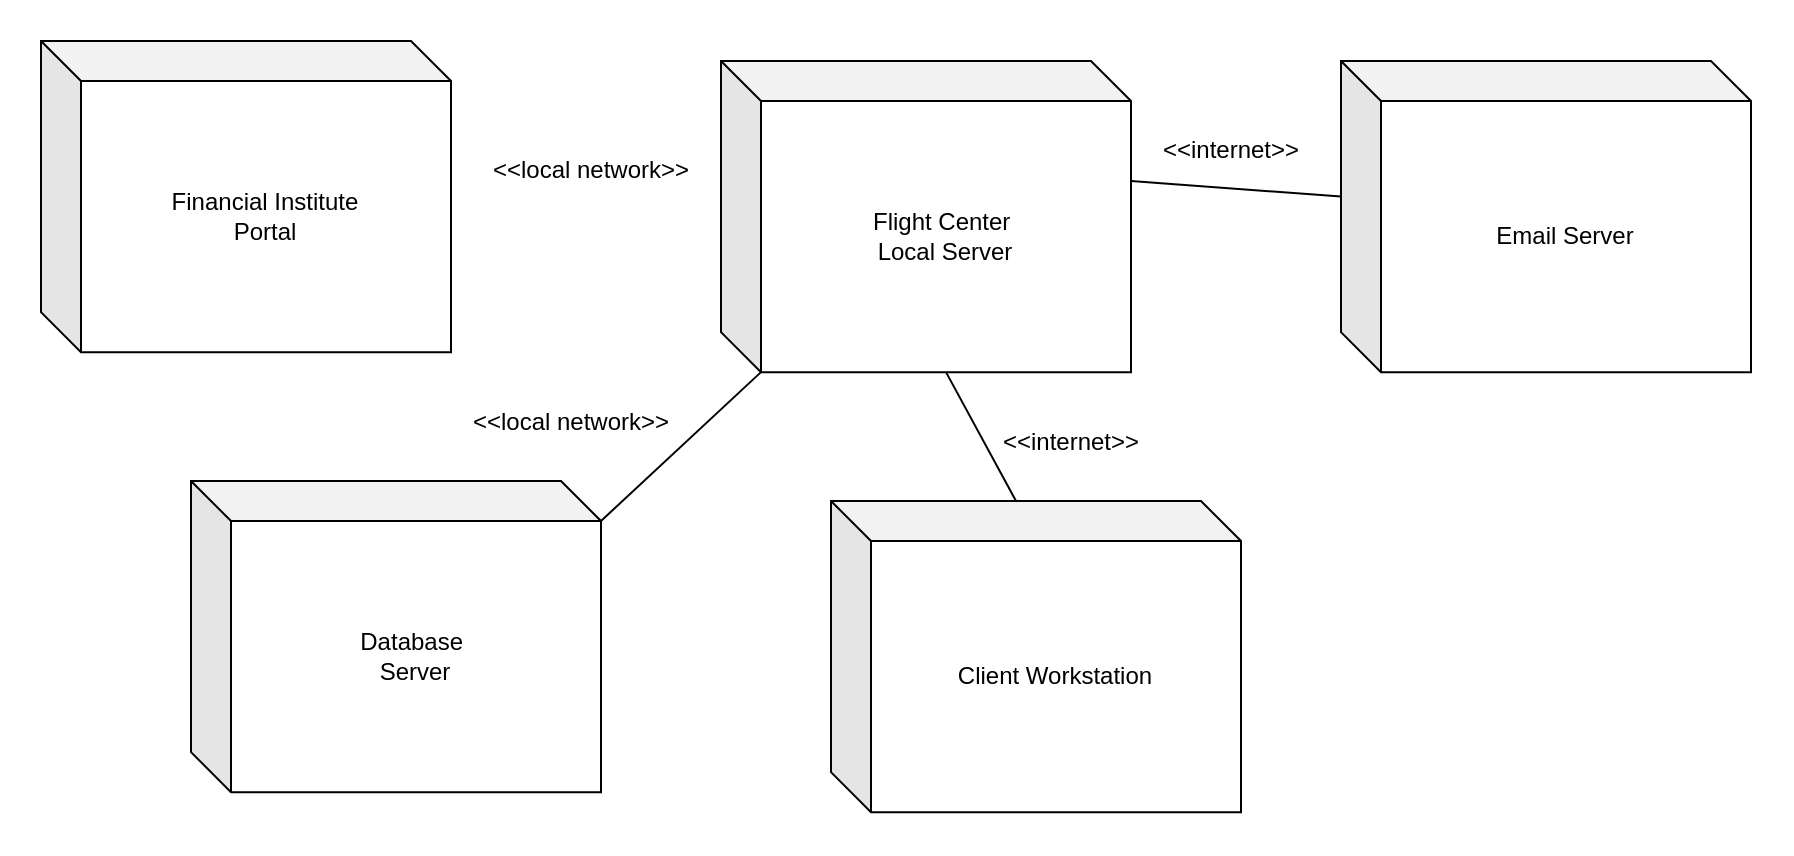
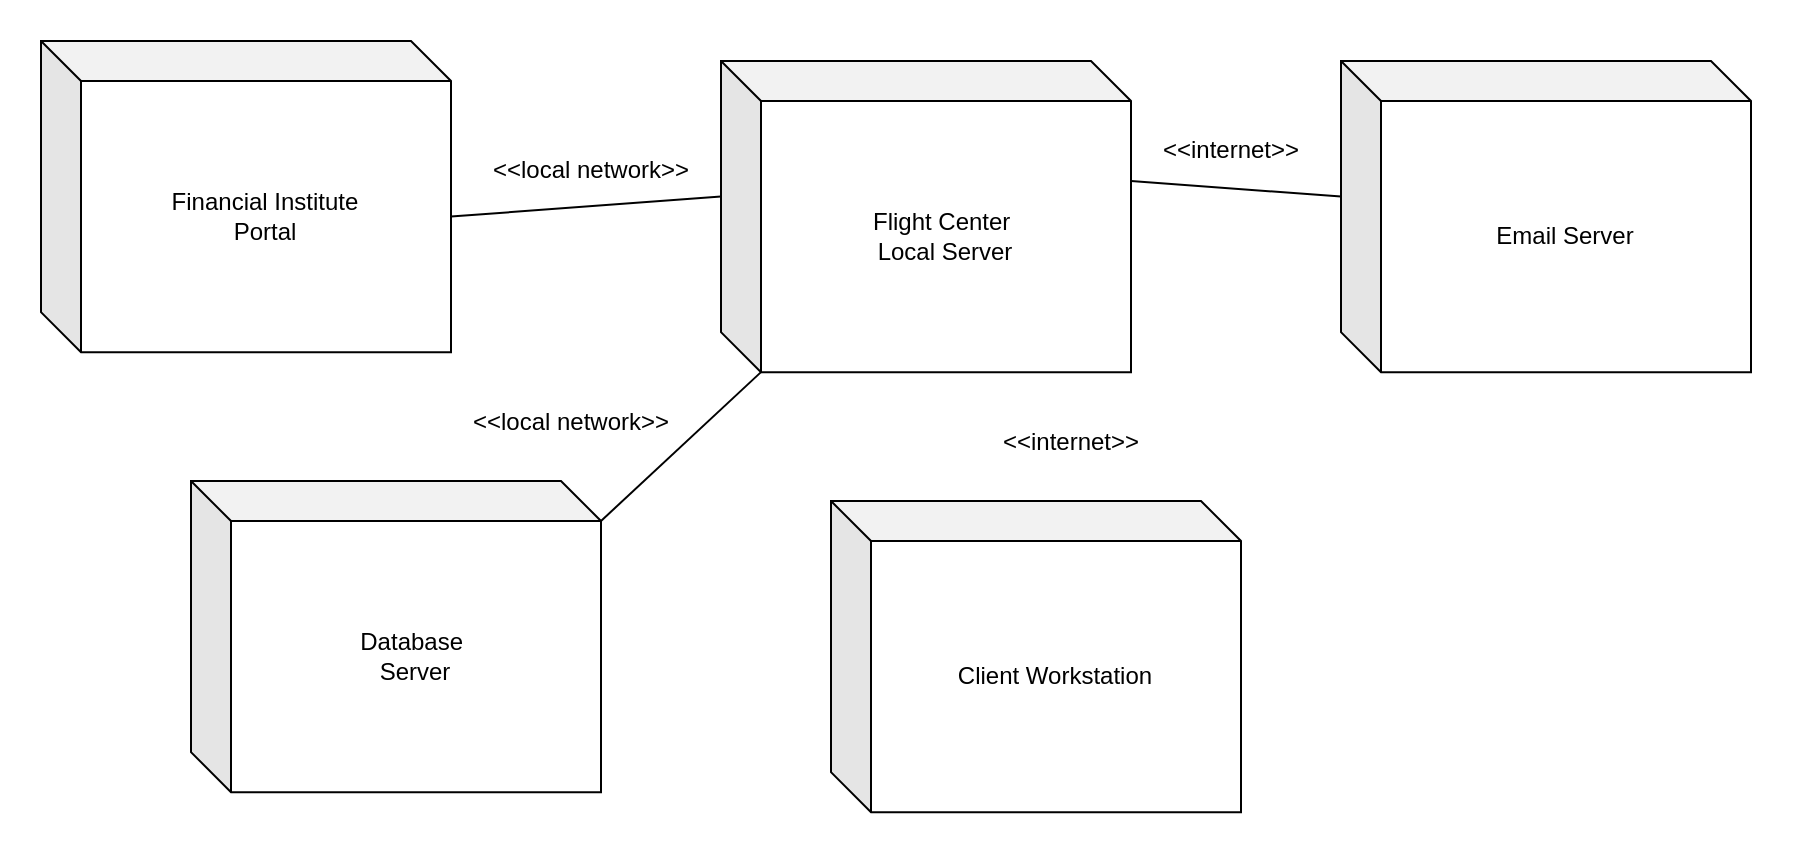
edge "Financial Institute Portal" -- "Flight Center Local Server": added
edge "Flight Center Local Server" -- "Client Workstation": removed
